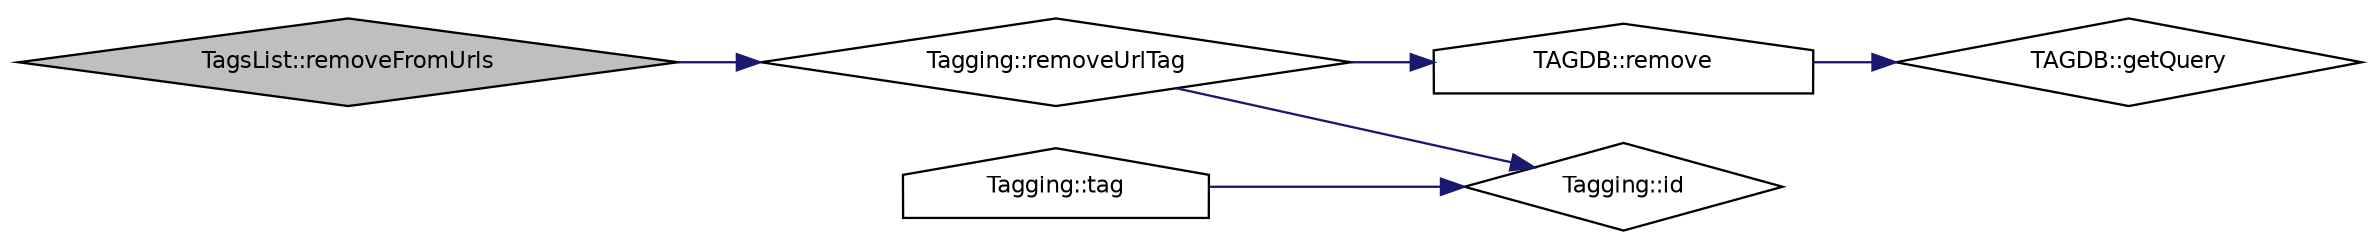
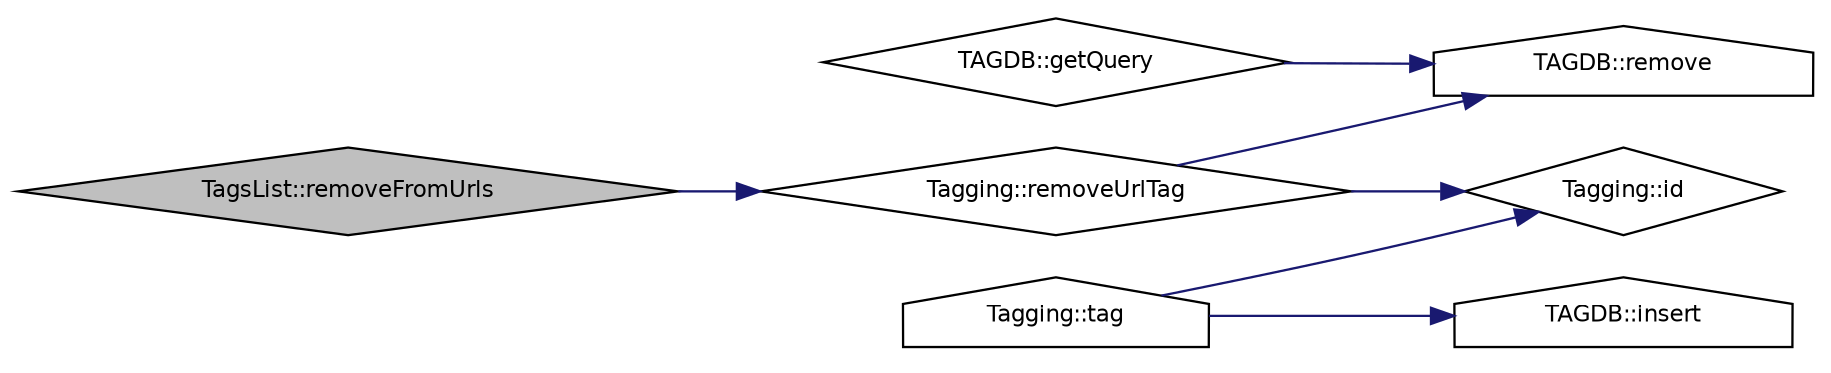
edge "TAGDB::remove" -> "TAGDB::getQuery": reversed
node "TAGDB::insert": added
